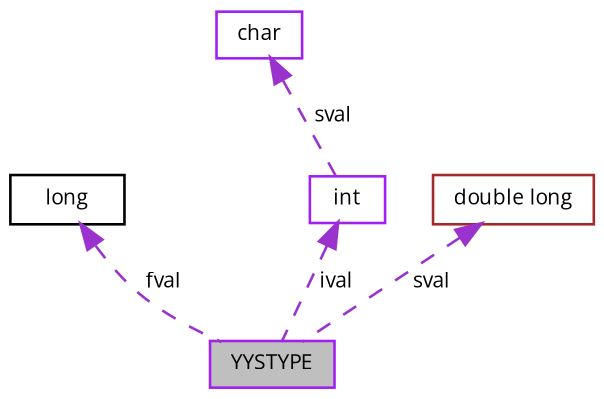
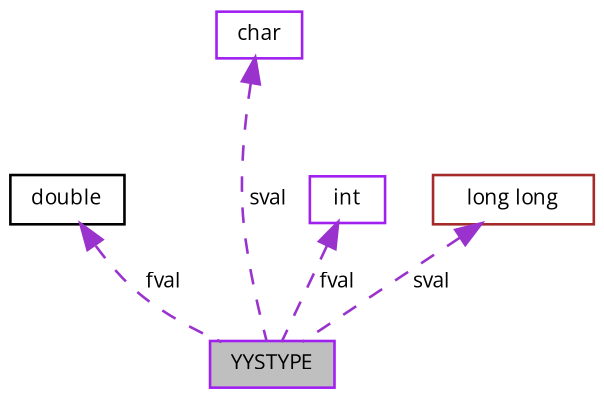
edge "int" -> "char": now "YYSTYPE" -> "char"
node "long": label "long" -> "double"
node "double long": label "double long" -> "long long"
edge "YYSTYPE" -> "int": label " ival" -> " fval"
